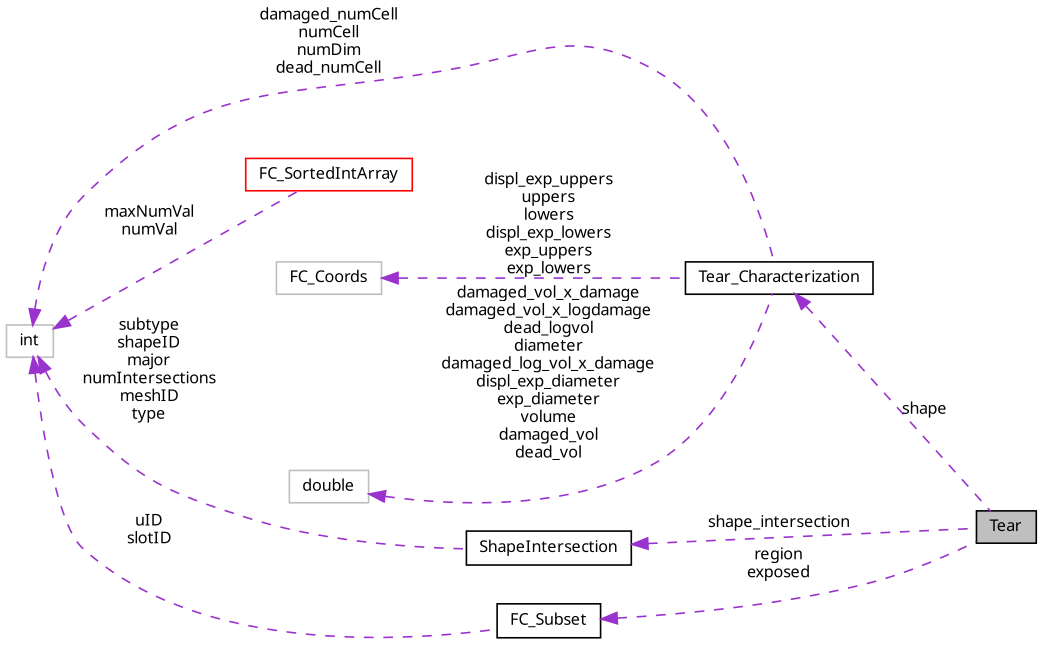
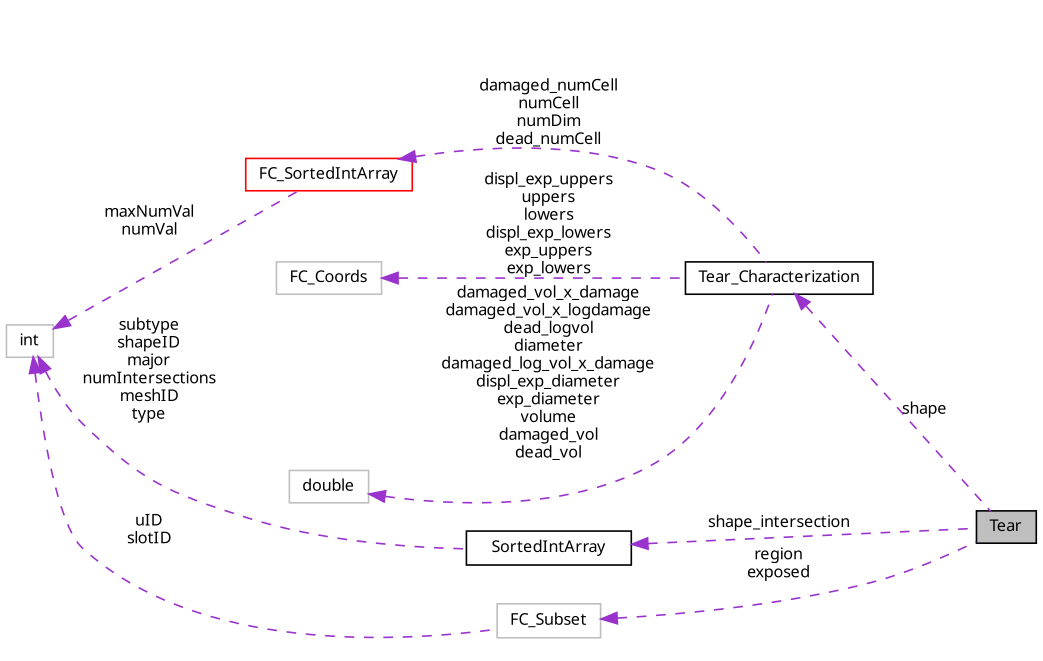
edge "Tear_Characterization" -> "int": now "Tear_Characterization" -> "FC_SortedIntArray"
node "ShapeIntersection": label "ShapeIntersection" -> "SortedIntArray"
node "FC_Subset": color black -> grey75
